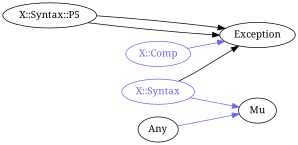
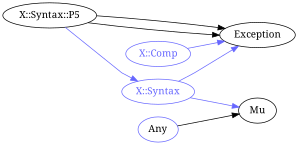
edge "X::Syntax::P5" -> "X::Syntax": added
edge "X::Syntax" -> "Exception": color #000000 -> #6666ff
edge "Any" -> "Mu": color #6666ff -> #000000
node "Any": color #000000 -> #6666ff
